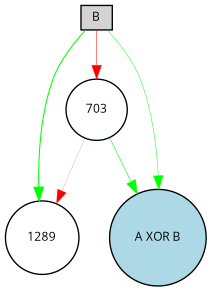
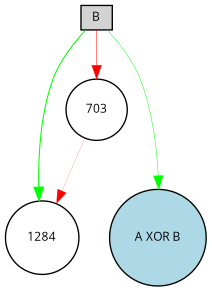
edge "703" -> "A XOR B": removed
node "1289": label "1289" -> "1284"
